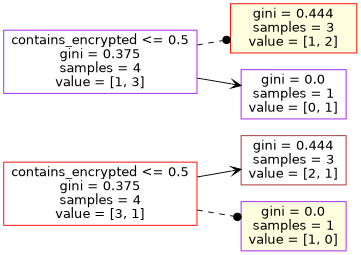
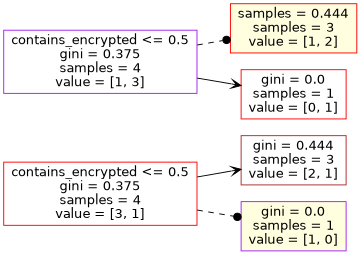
node "gini = 0.444 samples = 3 value = [1, 2]": label "gini = 0.444 samples = 3 value = [1, 2]" -> "samples = 0.444 samples = 3 value = [1, 2]"
node "gini = 0.0 samples = 1 value = [0, 1]": color purple -> red
